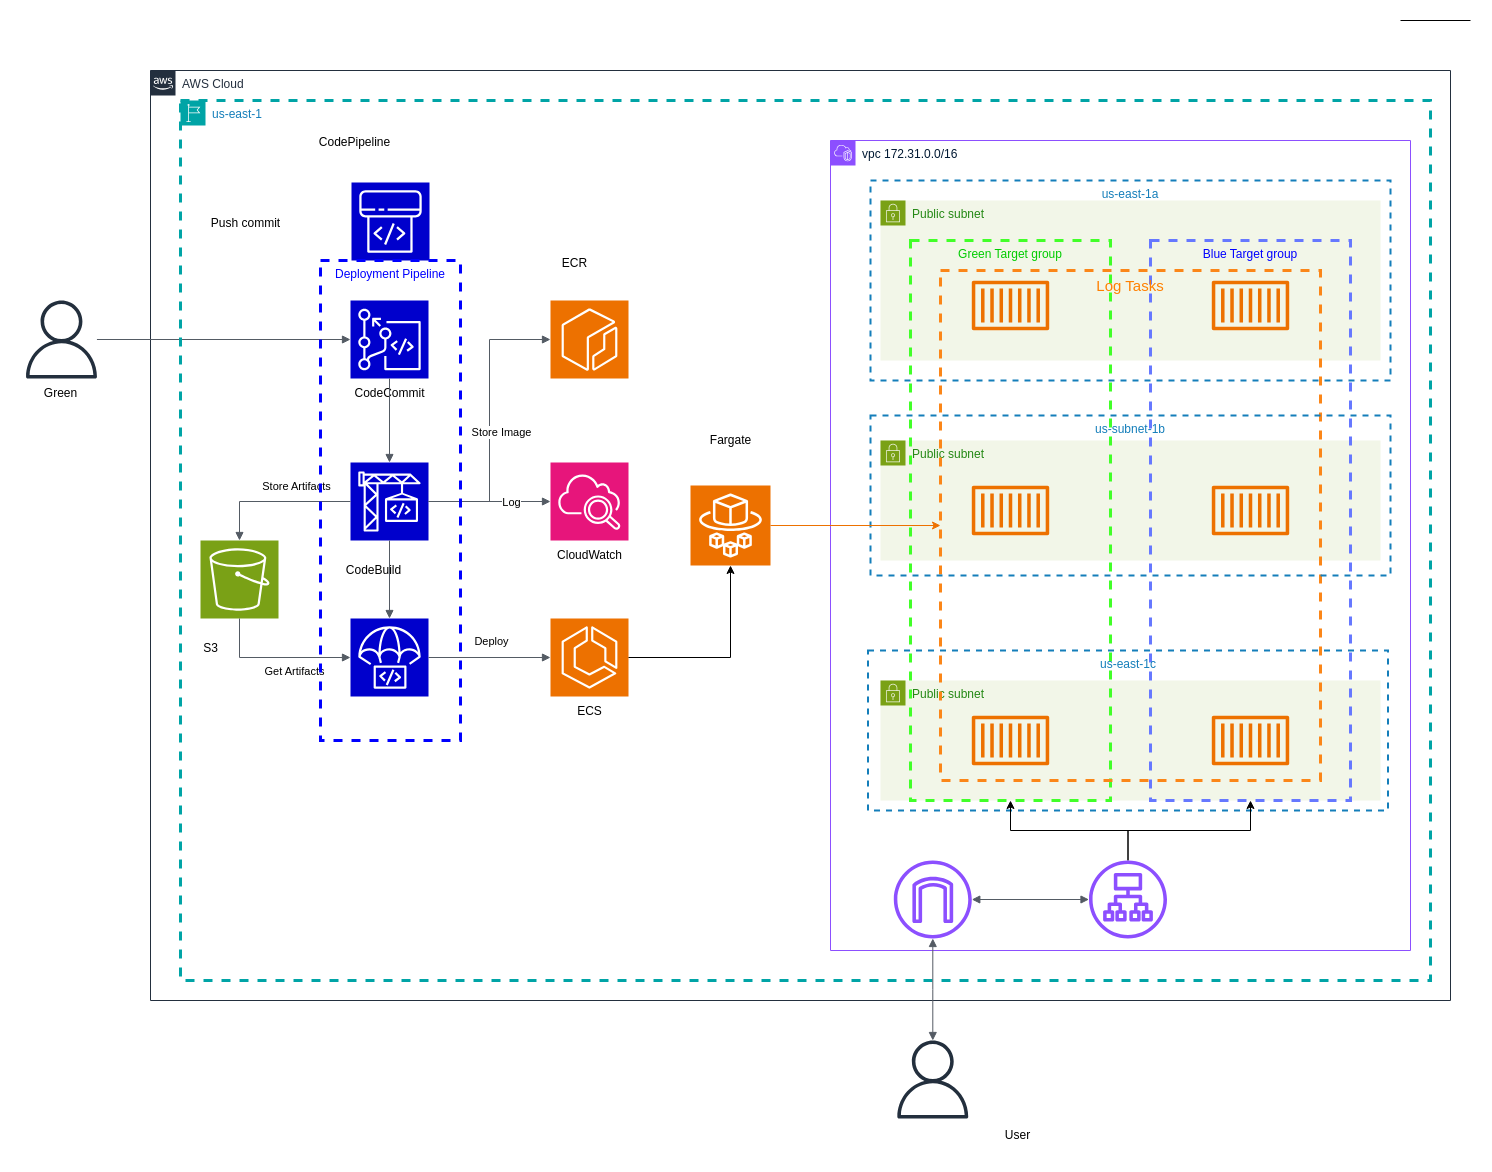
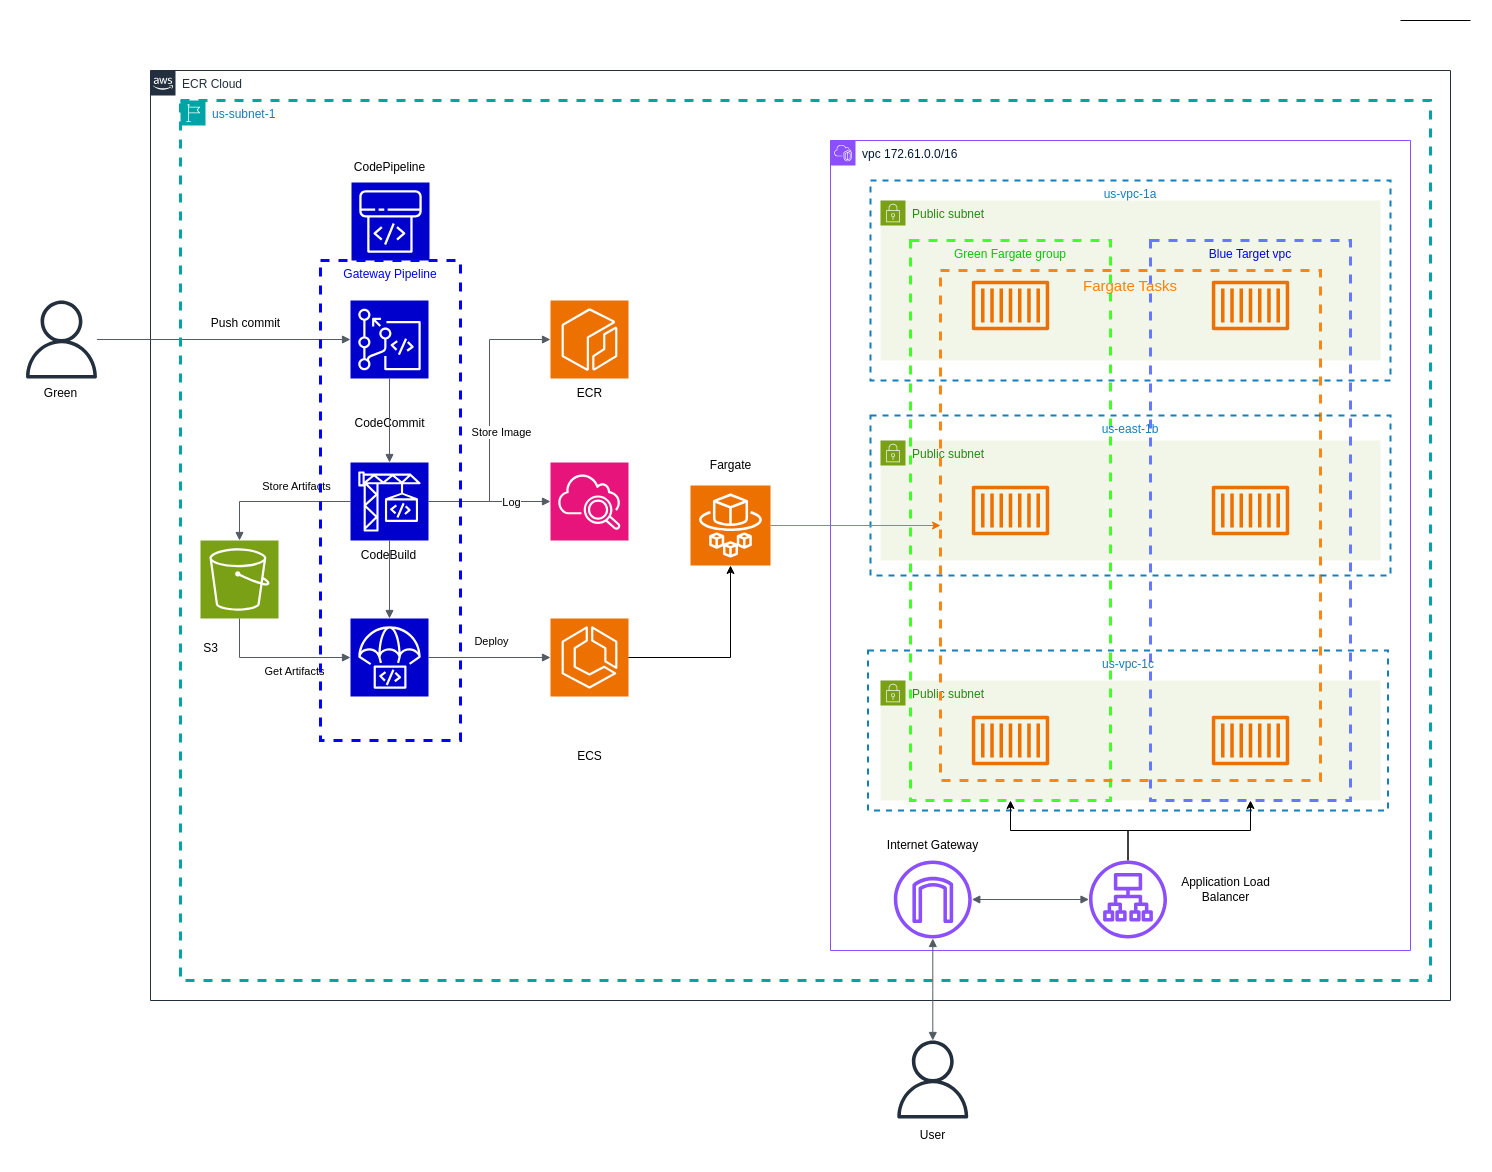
node "AWS Cloud": label "AWS Cloud" -> "ECR Cloud"
node "us-east-1": label "us-east-1" -> "us-subnet-1"
node "CodePipeline": moved (355, 143) -> (390, 168)
node "vpc 172.31.0.0/16": label "vpc 172.31.0.0/16" -> "vpc 172.61.0.0/16"
node "us-east-1a": label "us-east-1a" -> "us-vpc-1a"
node "Push commit": moved (246, 224) -> (246, 324)
node "Green Target group": label "Green Target group" -> "Green Fargate group"
node "Blue Target group": label "Blue Target group" -> "Blue Target vpc"
node "ECR": moved (575, 264) -> (590, 394)
node "Deployment Pipeline": label "Deployment Pipeline" -> "Gateway Pipeline"
node "Log Tasks": label "Log Tasks" -> "Fargate Tasks"
node "CodeCommit": moved (390, 394) -> (390, 424)
node "us-subnet-1b": label "us-subnet-1b" -> "us-east-1b"
node "Fargate": moved (731, 441) -> (731, 466)
node "CloudWatch": removed
node "CodeBuild": moved (374, 571) -> (389, 556)
node "us-east-1c": label "us-east-1c" -> "us-vpc-1c"
node "ECS": moved (590, 712) -> (590, 757)
node "Internet Gateway": added
node "Application Load Balancer": added
node "User": moved (1018, 1136) -> (933, 1136)
